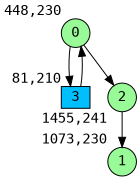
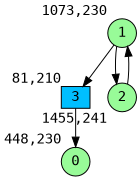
edge "0 448,230" -> "3 81,210": now "1 1073,230" -> "3 81,210"
edge "0 448,230" -> "2 1455,241": now "1 1073,230" -> "2 1455,241"
